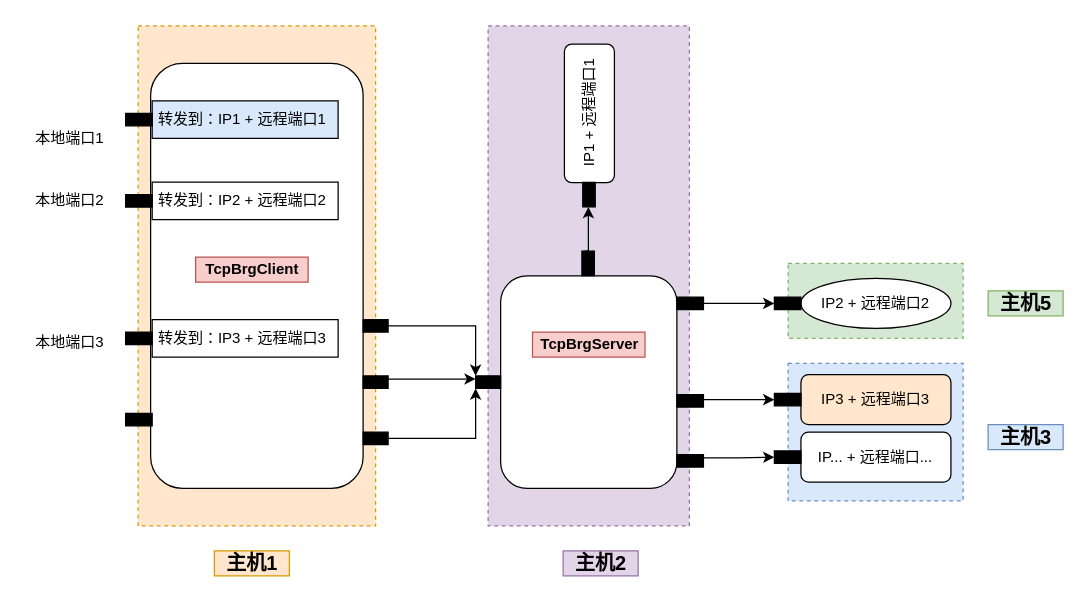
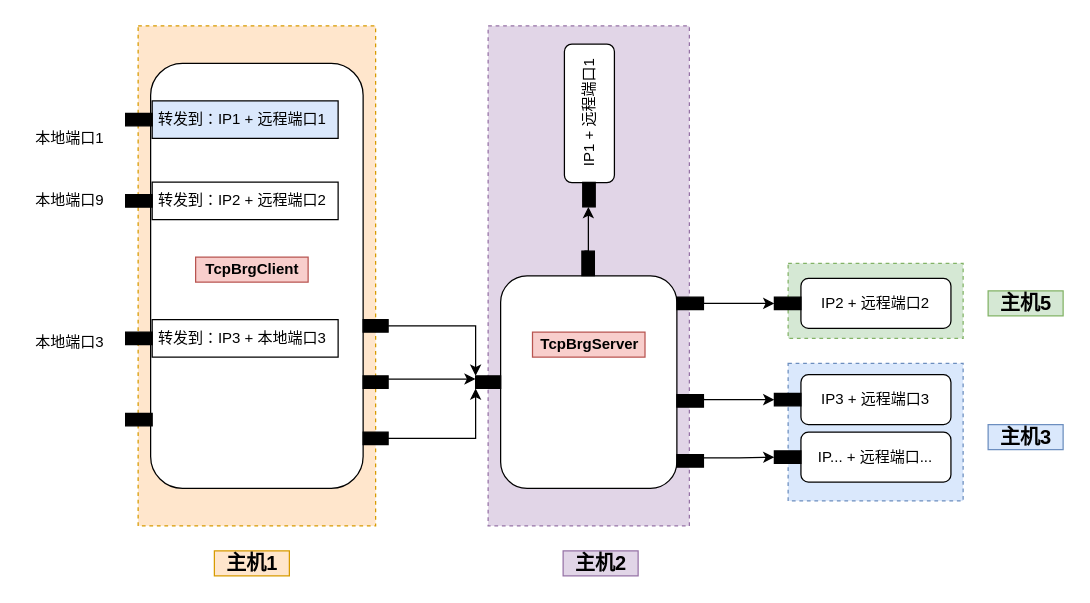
node "本地端口2": label "本地端口2" -> "本地端口9"
node "IP2 + 远程端口2": shape ellipse -> rounded rectangle
node "转发到：IP3 + 远程端口3": label "转发到：IP3 + 远程端口3" -> "转发到：IP3 + 本地端口3"
node "IP3 + 远程端口3": fillcolor #ffe6cc -> #ffffff
